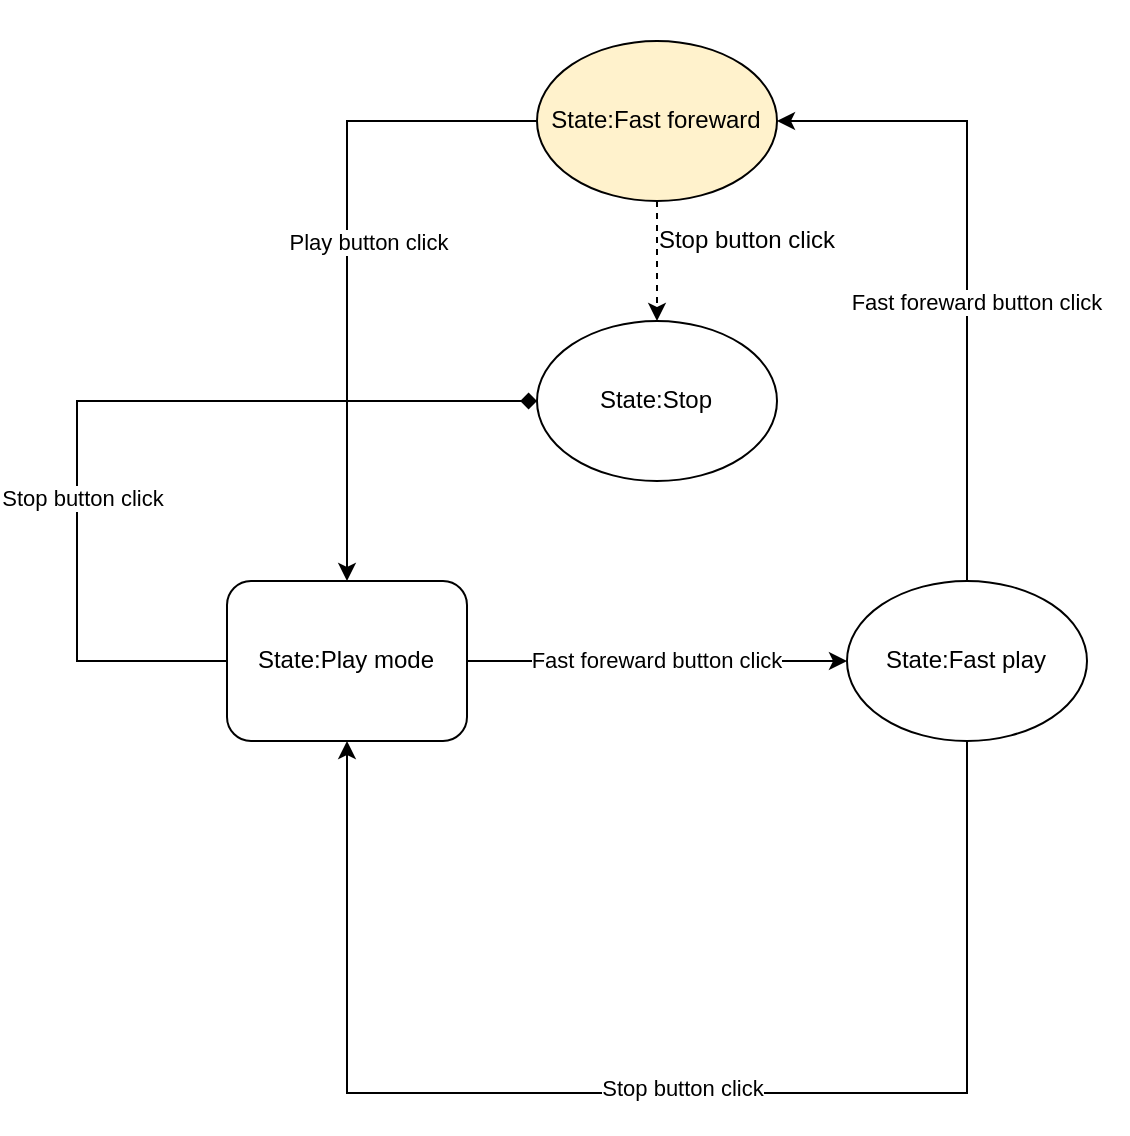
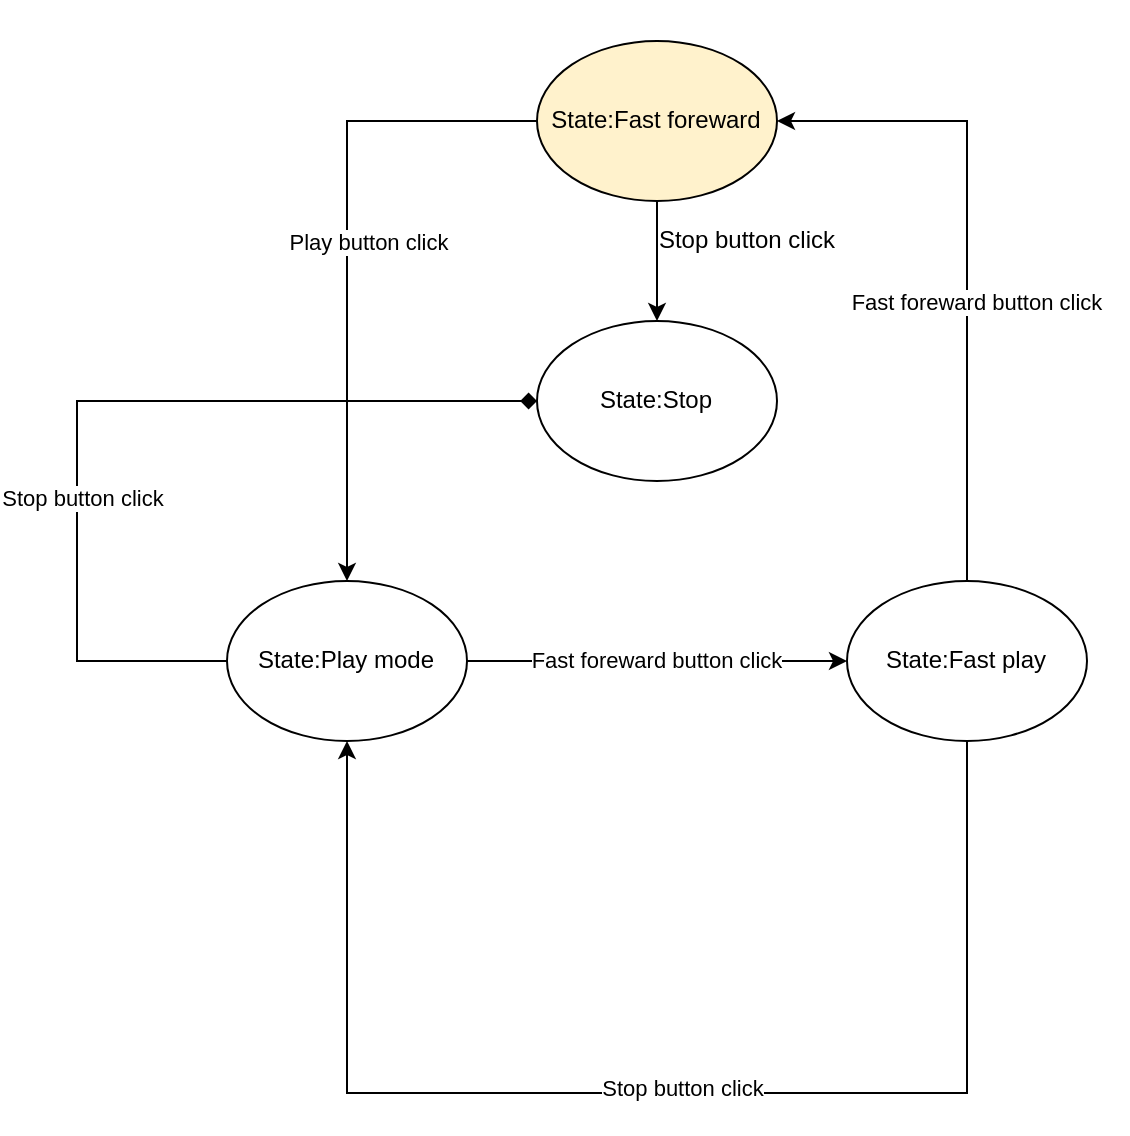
edge "State:Fast foreward" -> "State:Stop": style dashed -> solid
node "State:Play mode": shape rounded rectangle -> ellipse
